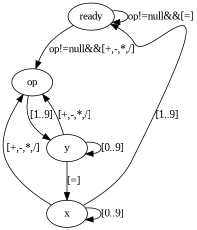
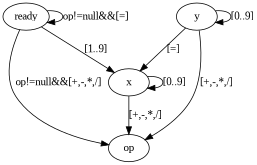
edge "x" -> "ready": reversed
edge "op" -> "y": removed, label "[1..9]"
